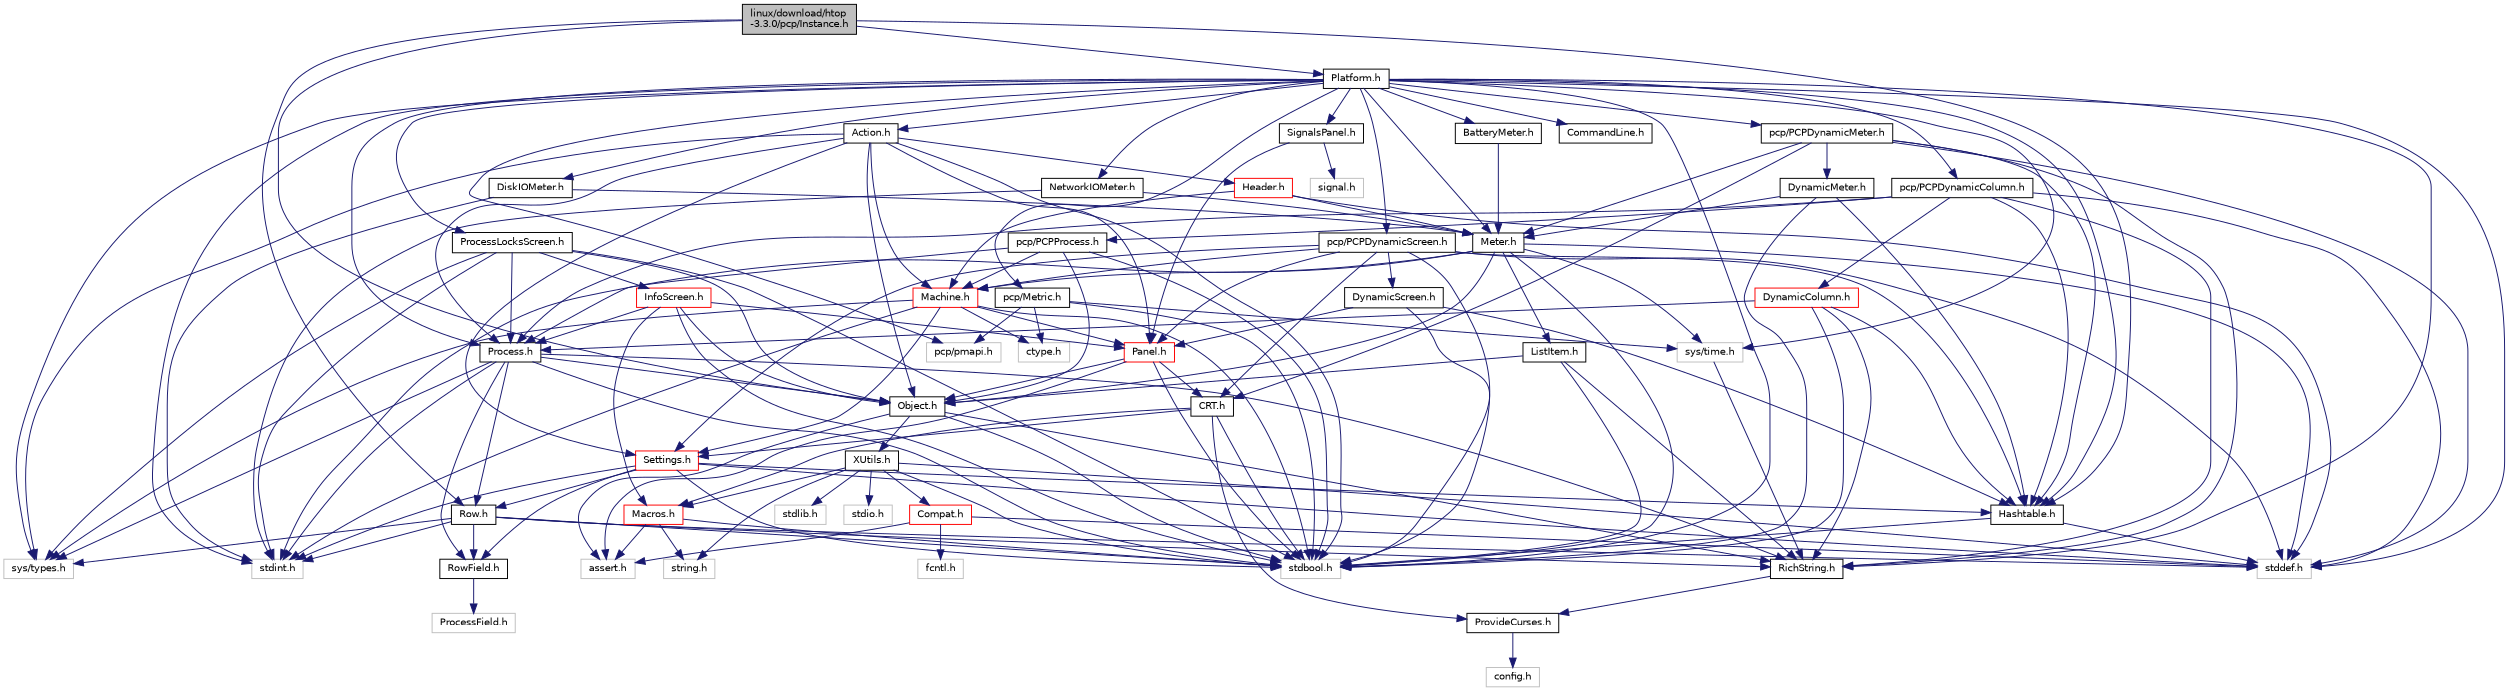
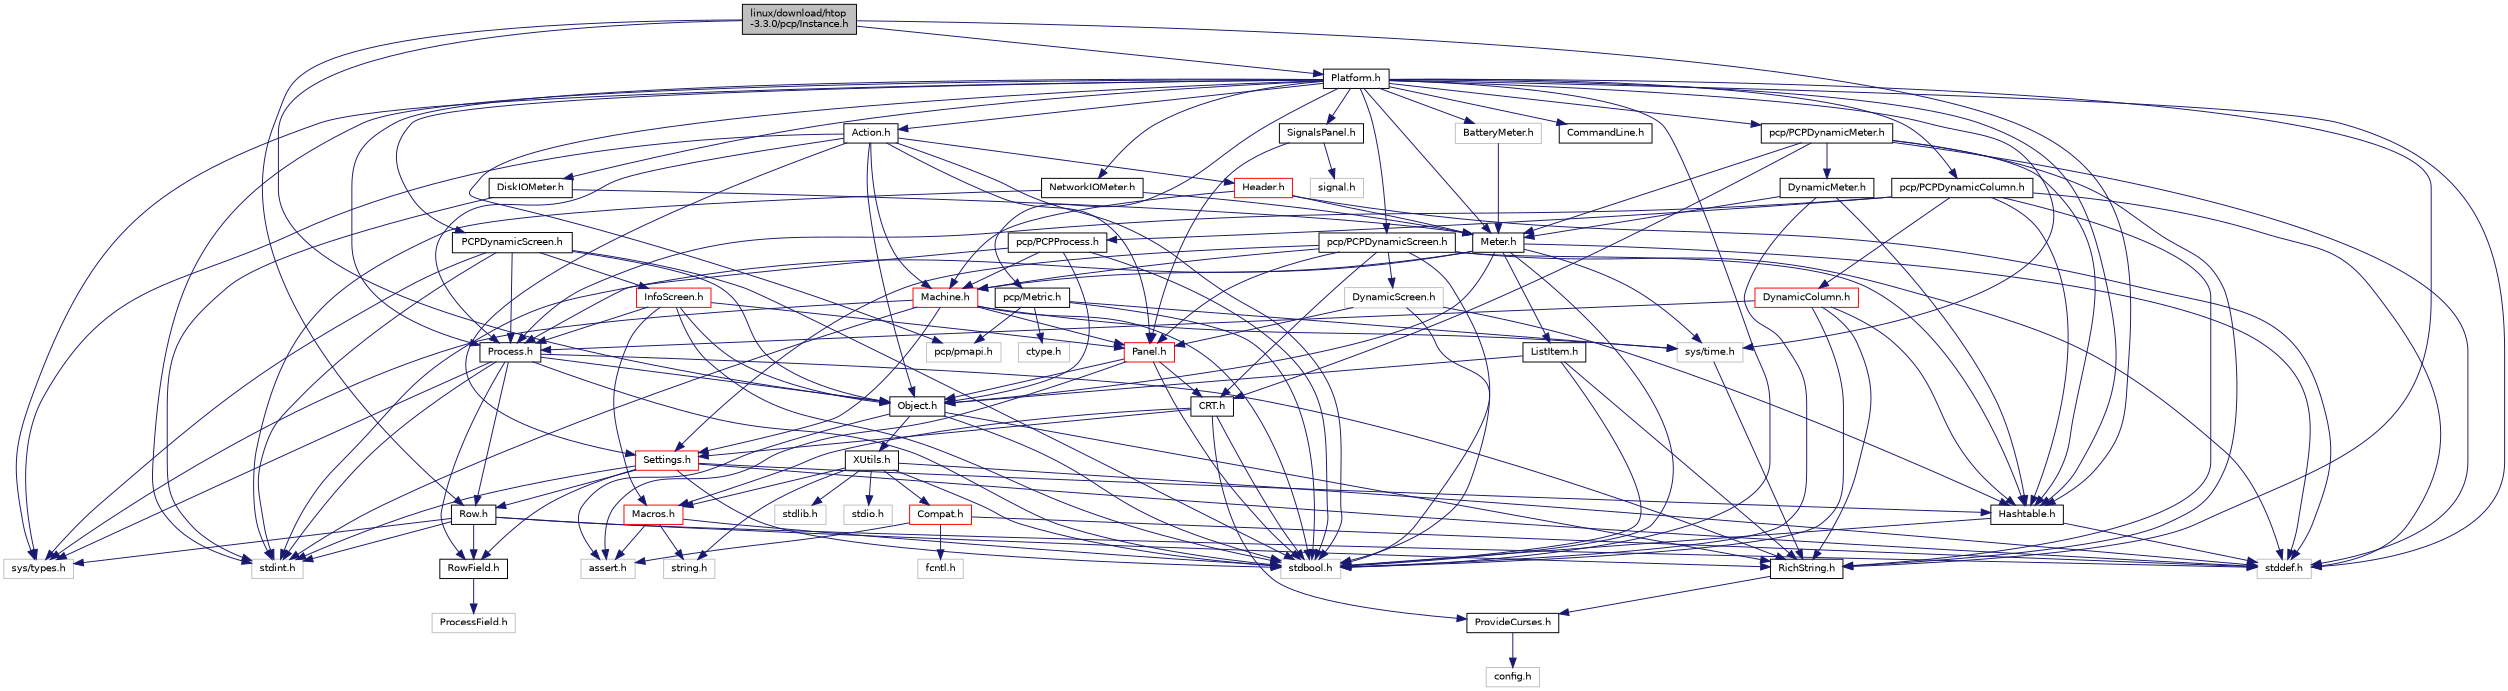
node "BatteryMeter.h": color black -> grey75
node "ProcessLocksScreen.h": label "ProcessLocksScreen.h" -> "PCPDynamicScreen.h"
node "DynamicScreen.h": color black -> grey75
edge "Machine.h" -> "ctype.h": now "Machine.h" -> "sys/time.h"
edge "Row.h" -> "stdbool.h": removed
